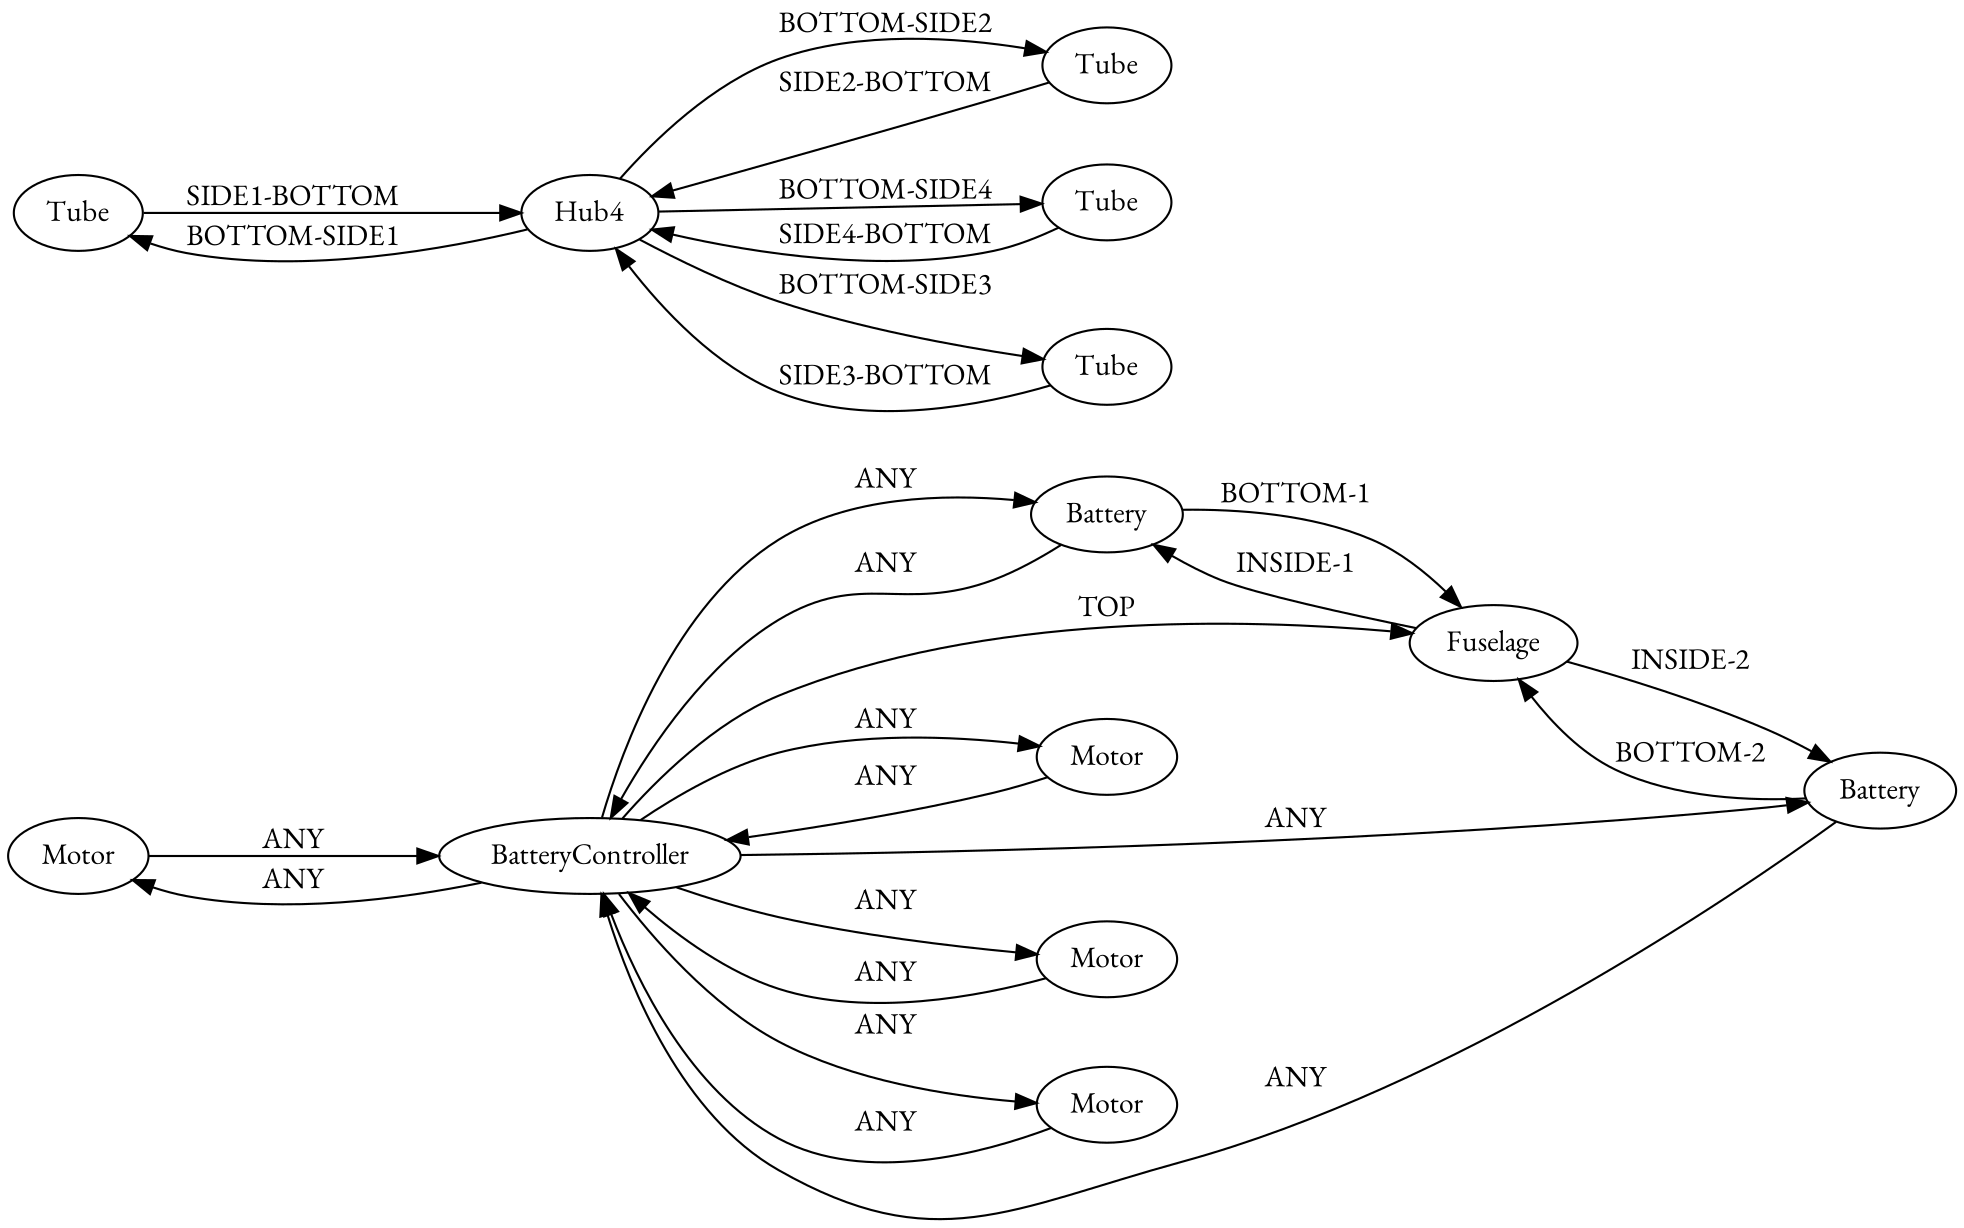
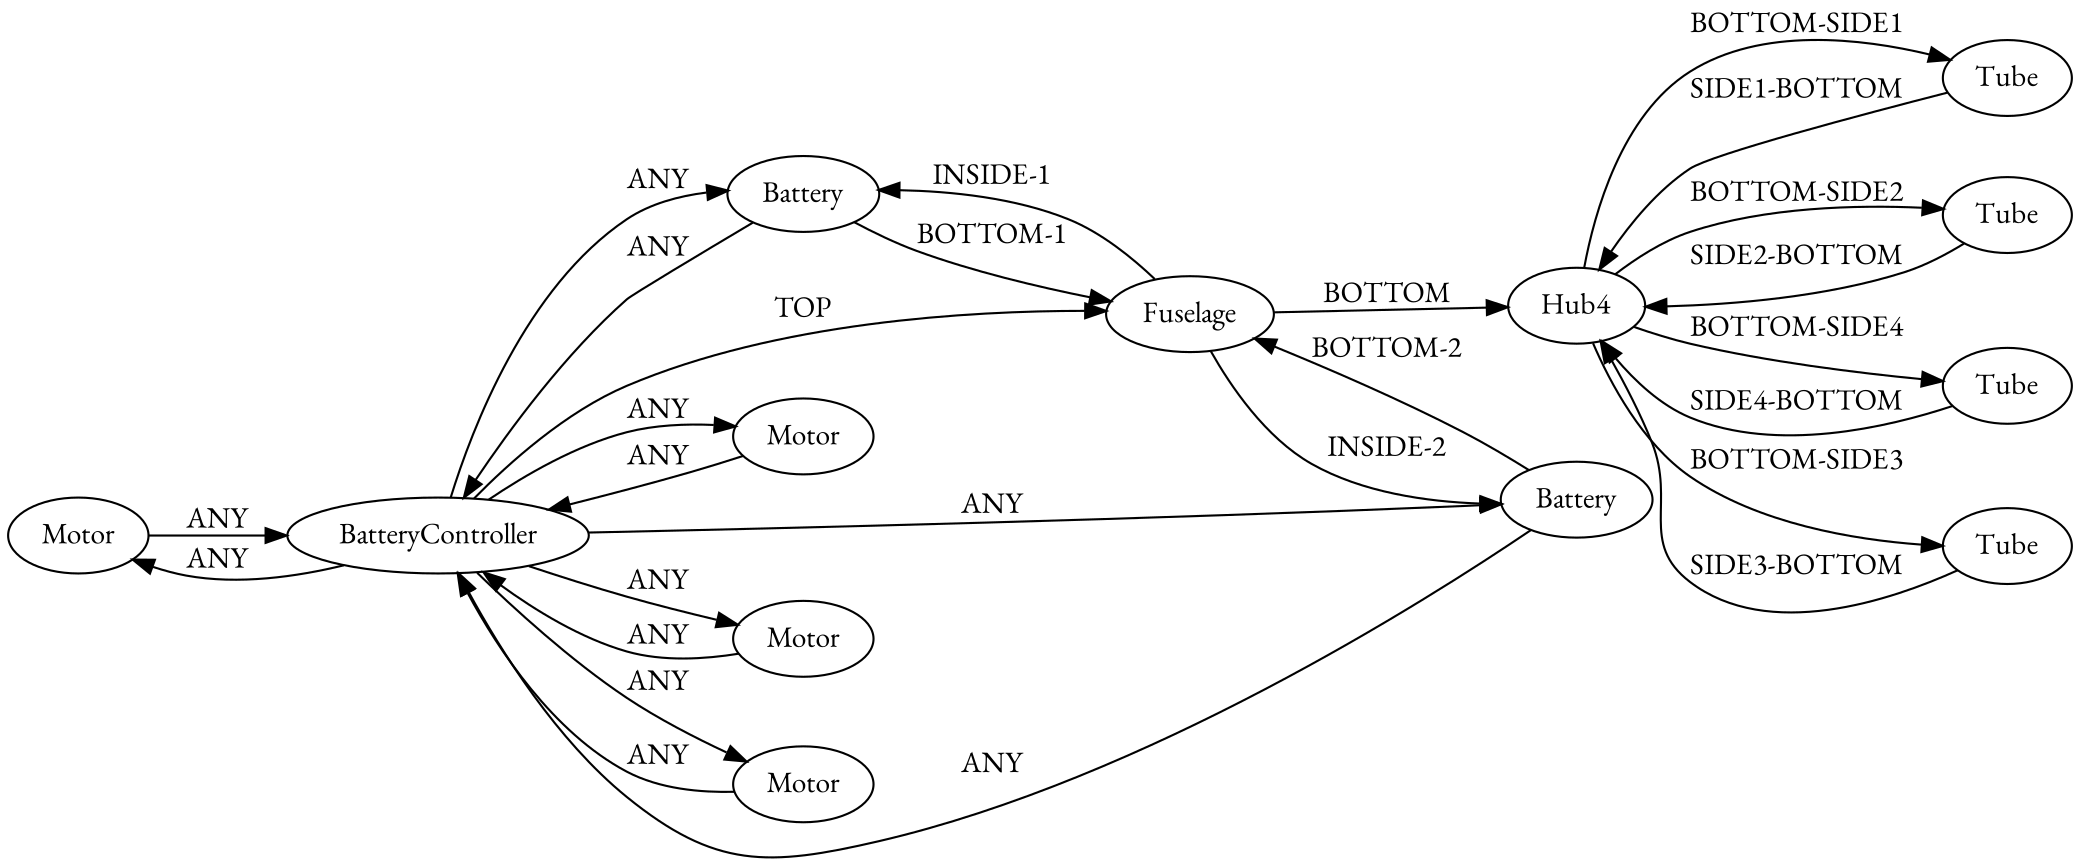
edge "Fuselage" -> "Hub4": added, label "BOTTOM"
